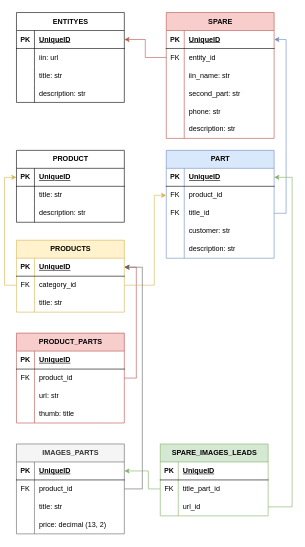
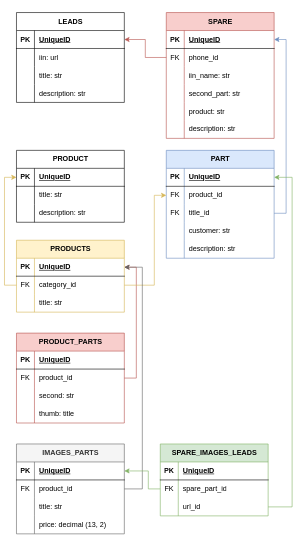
node "ENTITYES": label "ENTITYES" -> "LEADS"
node "entity_id": label "entity_id" -> "phone_id"
node "phone: str": label "phone: str" -> "product: str"
node "url: str": label "url: str" -> "second: str"
node "title_part_id": label "title_part_id" -> "spare_part_id"
